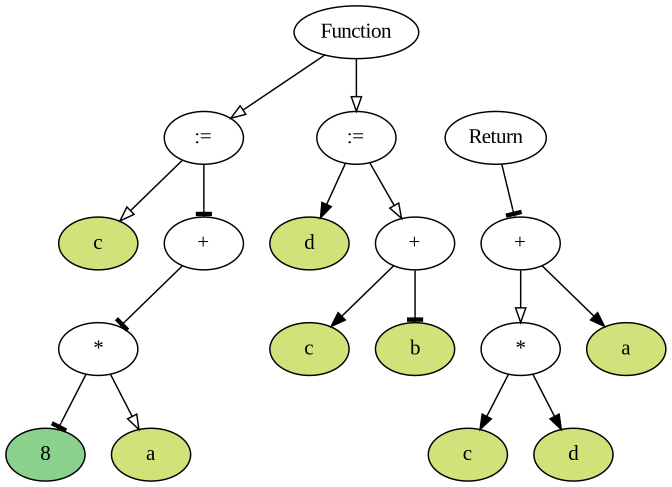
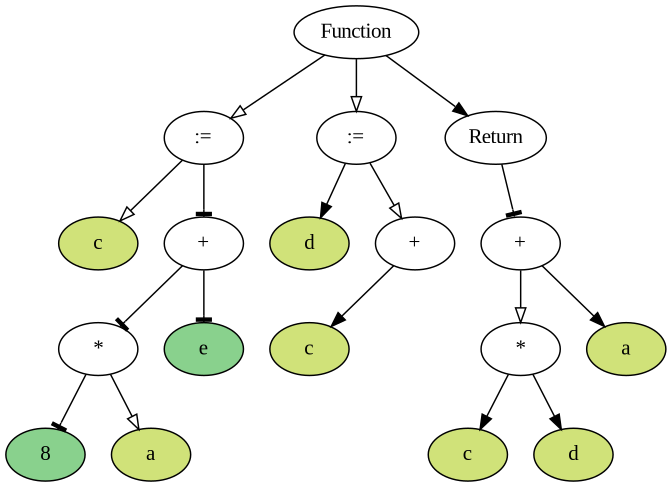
edge "Function" -> "Return": added
node "e": added
node "b": removed
